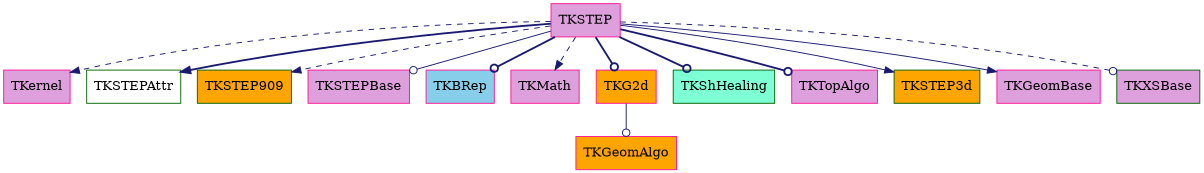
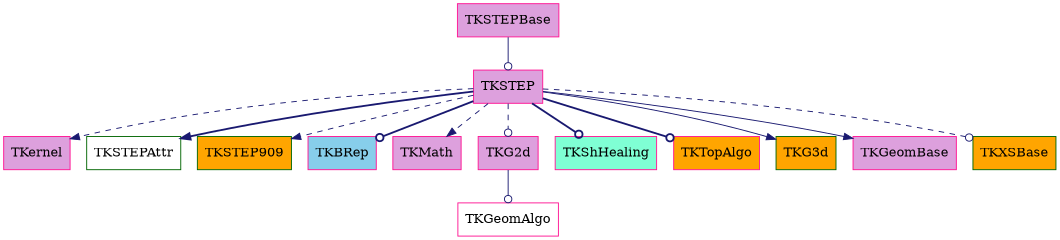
edge "TKSTEP" -> "TKSTEPBase": reversed
edge "TKSTEP" -> "TKG2d": style bold -> dashed
node "TKG2d": fillcolor orange -> plum
node "TKShHealing": color darkgreen -> deeppink
node "TKTopAlgo": fillcolor plum -> orange
node "TKSTEP3d": label "TKSTEP3d" -> "TKG3d"
node "TKXSBase": fillcolor plum -> orange
node "TKGeomAlgo": fillcolor orange -> white
